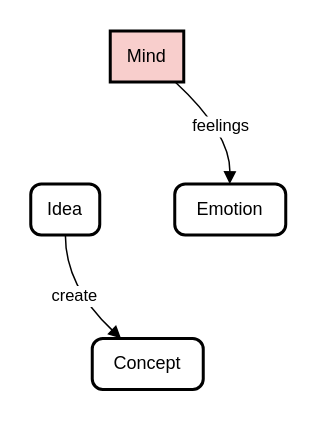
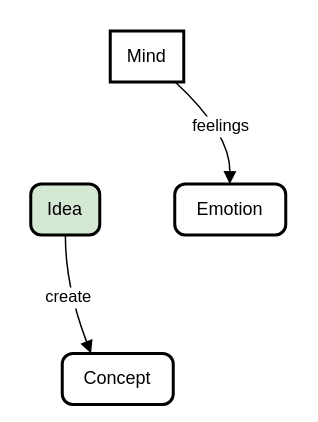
node "Mind": fillcolor #f8cecc -> #ffffff
node "Idea": fillcolor #ffffff -> #d5e8d4
node "Concept": moved (148, 364) -> (118, 379)
